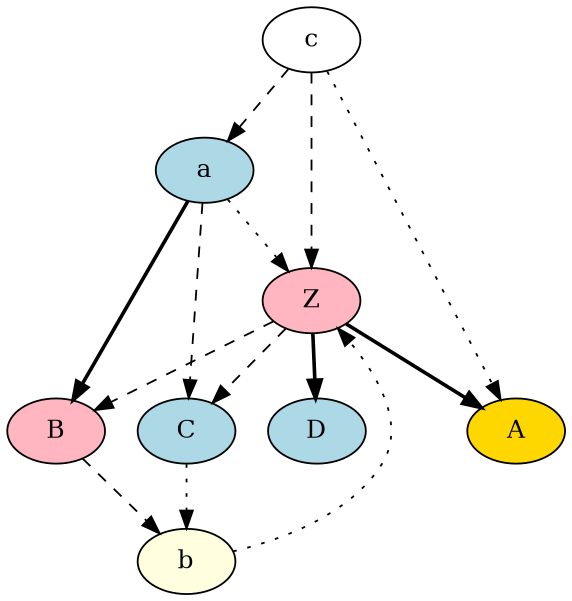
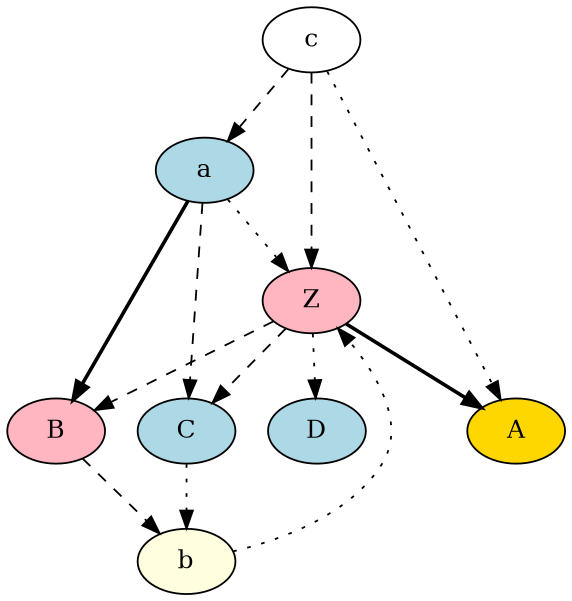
edge "Z" -> "D": style bold -> dotted
